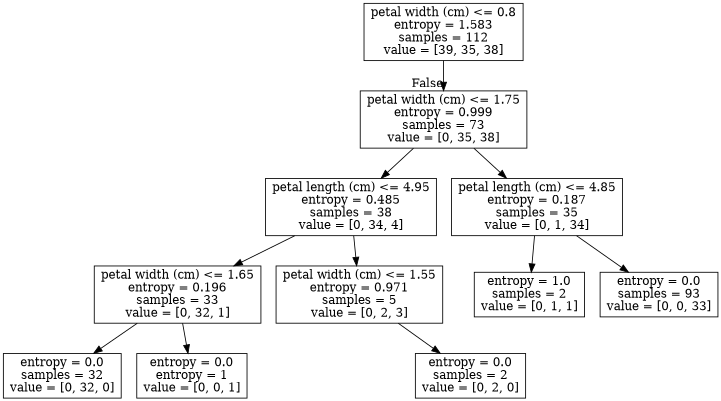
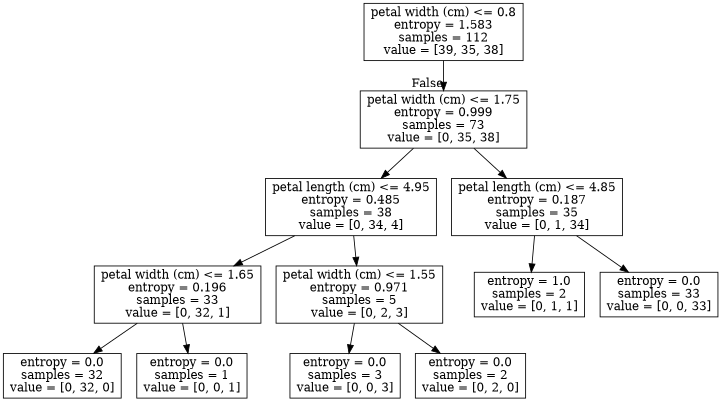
node "entropy = 0.0 samples = 93 value = [0, 0, 33]": label "entropy = 0.0 samples = 93 value = [0, 0, 33]" -> "entropy = 0.0 samples = 33 value = [0, 0, 33]"
node "entropy = 0.0 entropy = 1 value = [0, 0, 1]": label "entropy = 0.0 entropy = 1 value = [0, 0, 1]" -> "entropy = 0.0 samples = 1 value = [0, 0, 1]"
node "entropy = 0.0 samples = 3 value = [0, 0, 3]": added
